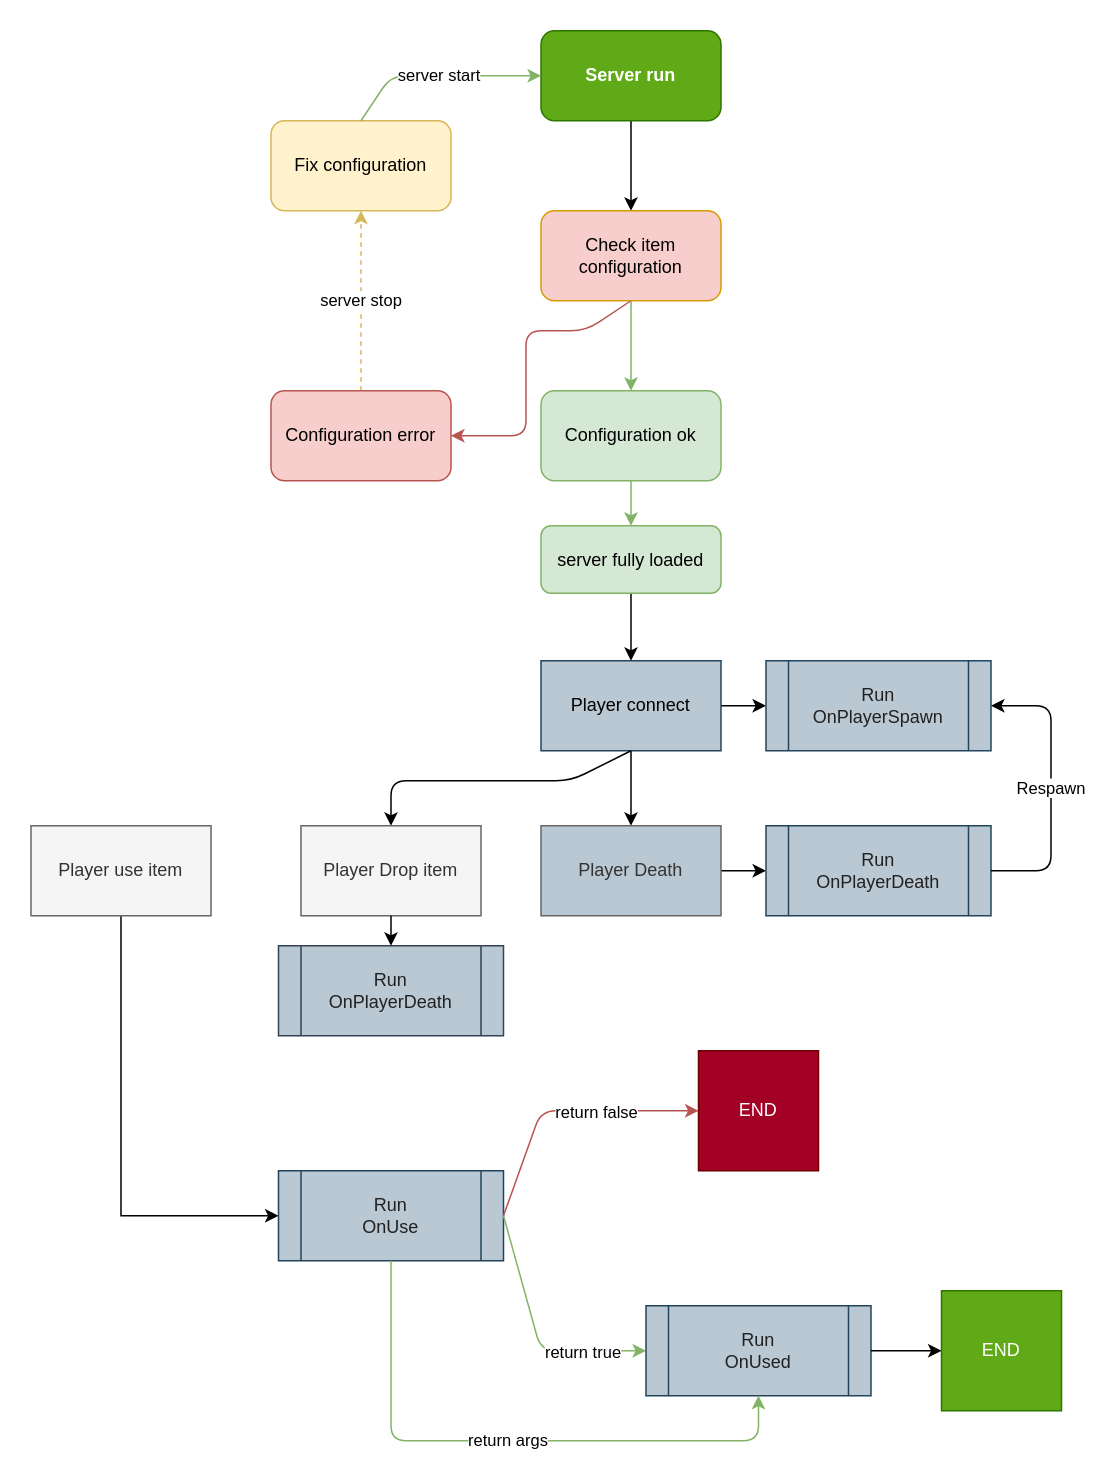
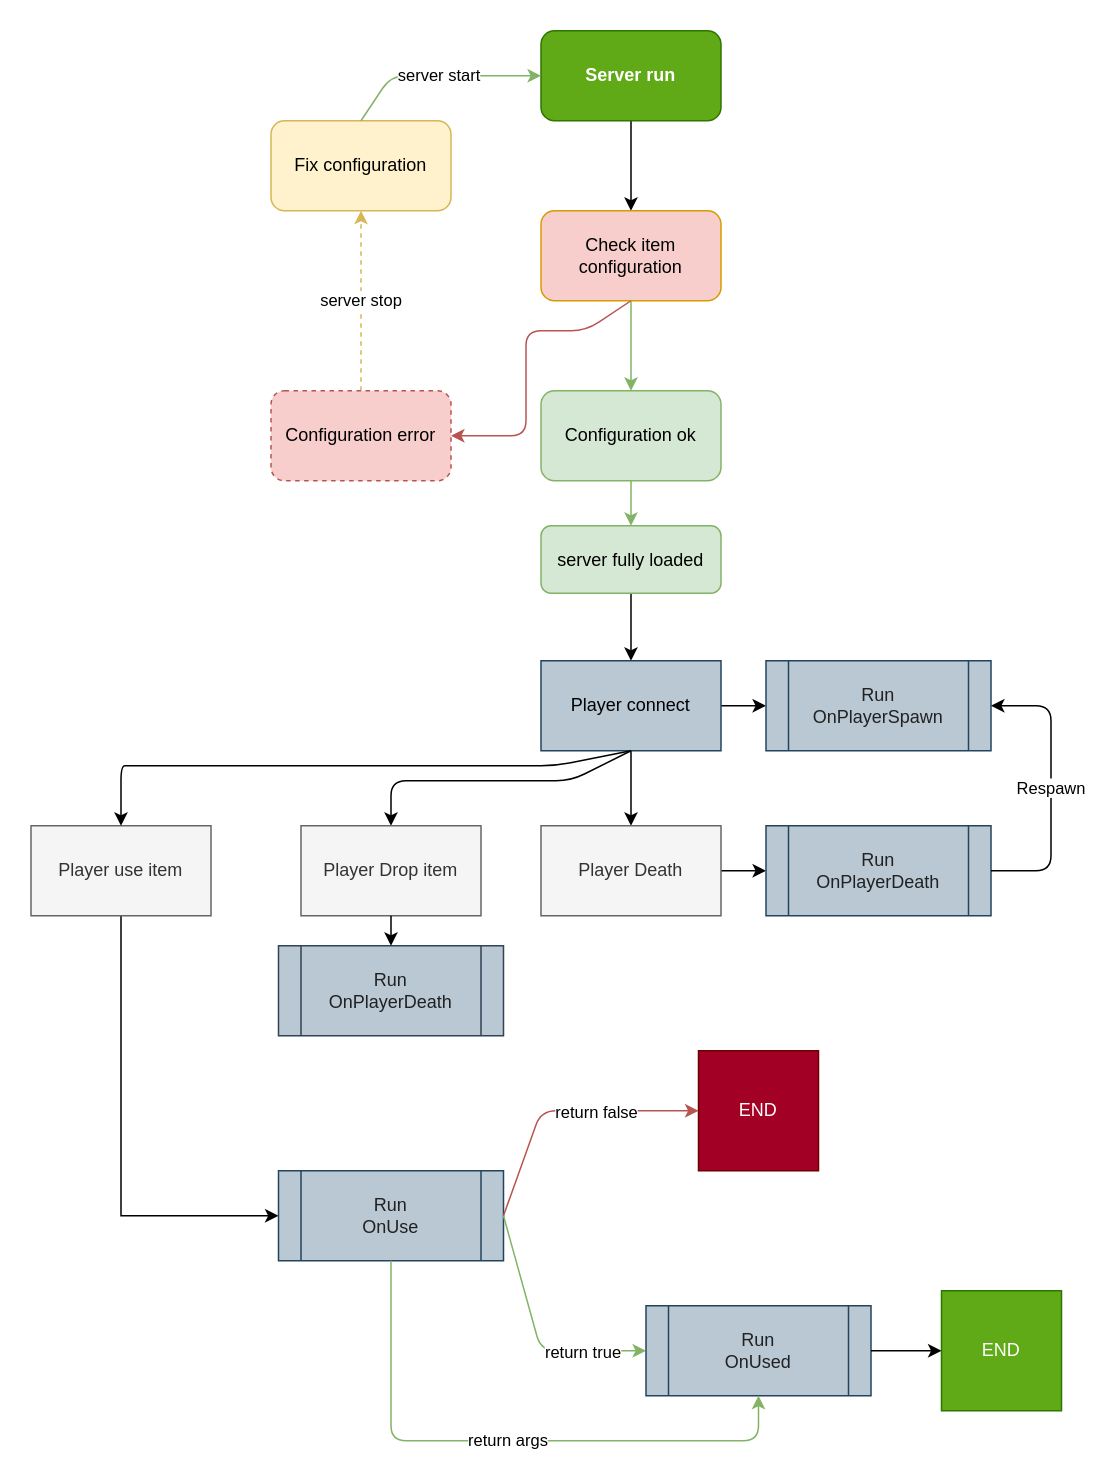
node "Configuration error": style solid -> dashed
edge "Player connect" -> "Player use item": added
node "Player Death": fillcolor #bac8d3 -> #f5f5f5
